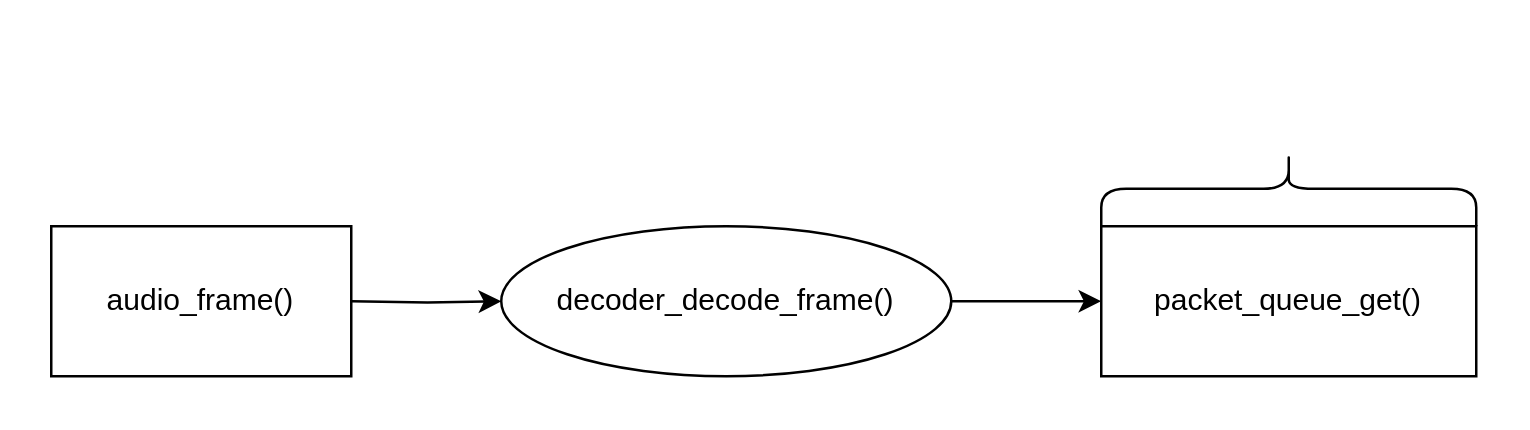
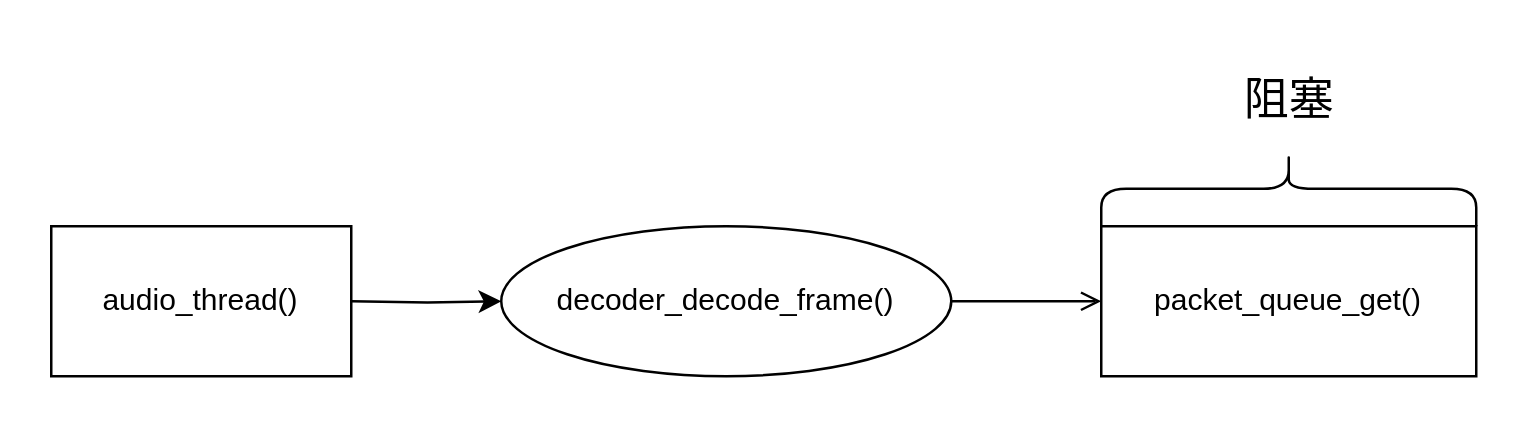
node "阻塞": added
node "audio_frame()": label "audio_frame()" -> "audio_thread()"
edge "decoder_decode_frame()" -> "packet_queue_get()": arrowhead classic -> open
